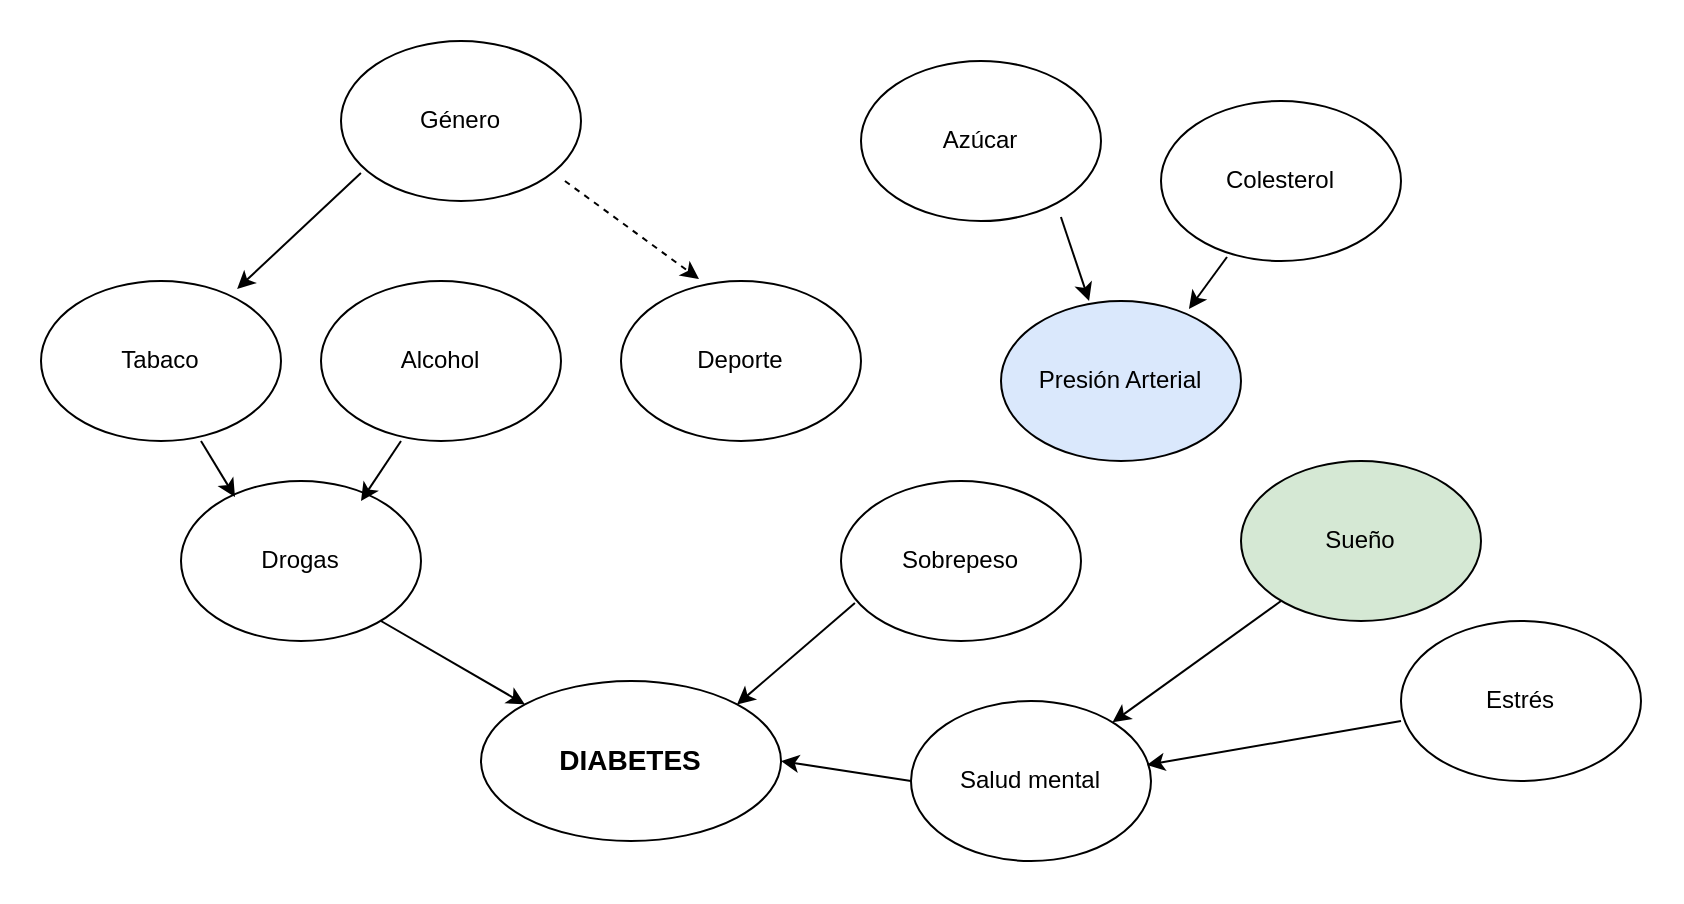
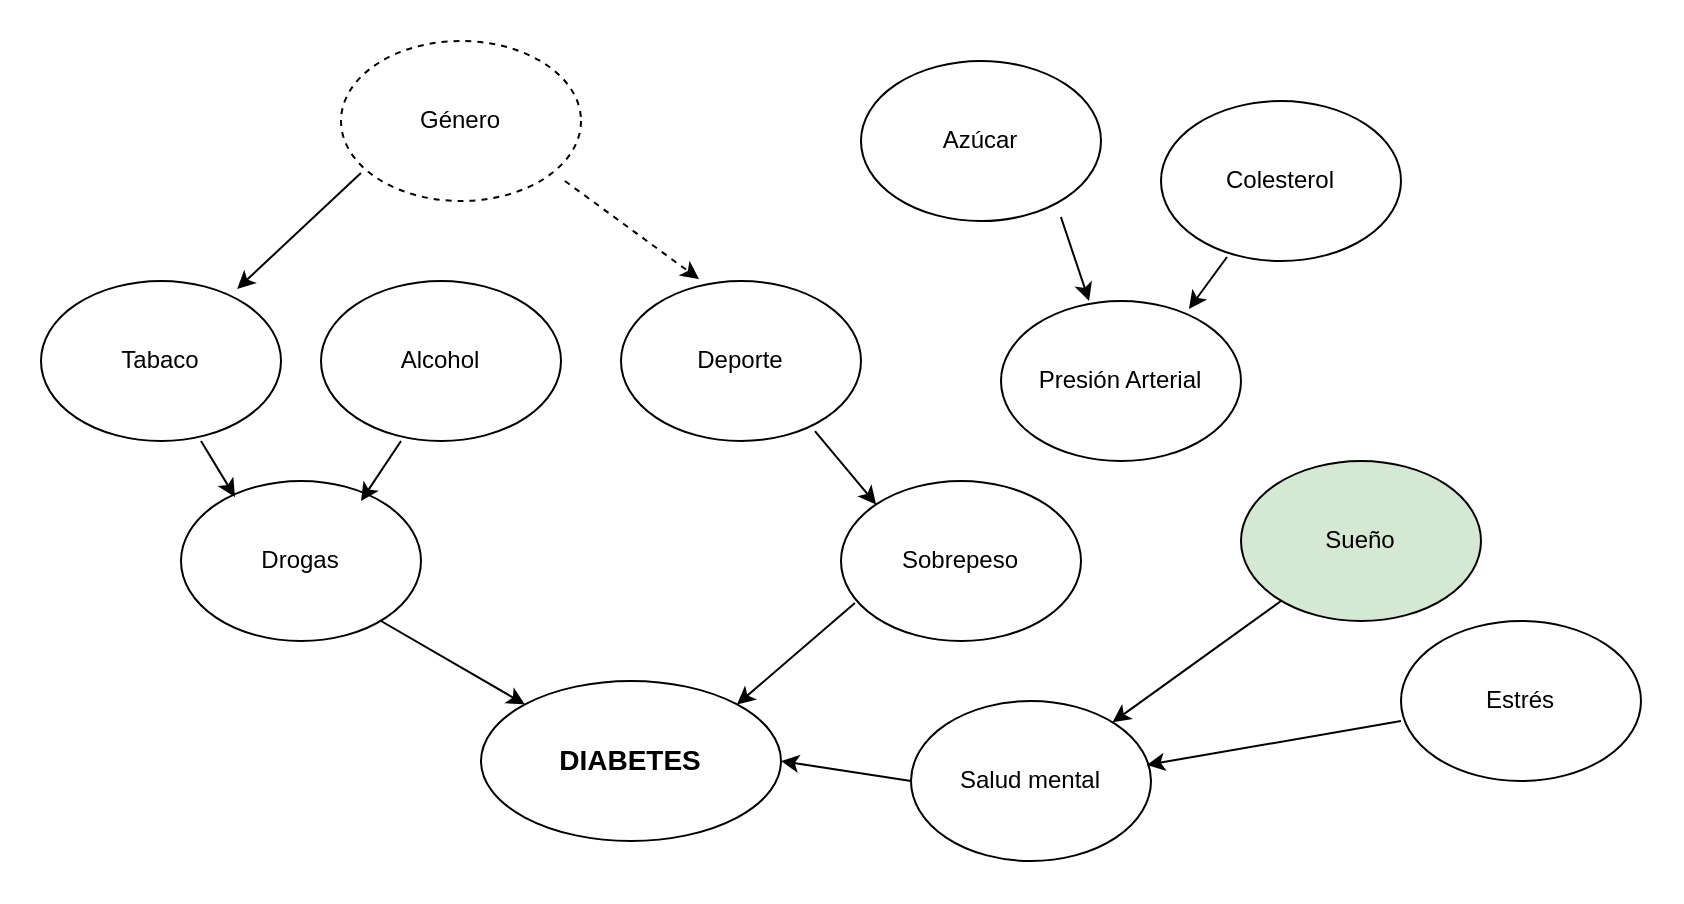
node "Género": style solid -> dashed
node "Presión Arterial": fillcolor #dae8fc -> #ffffff
edge "Deporte" -> "Sobrepeso": added
